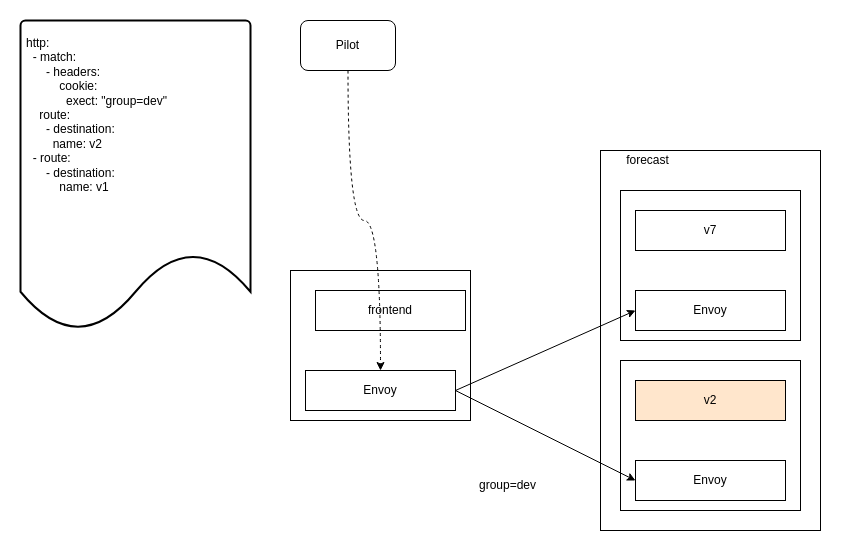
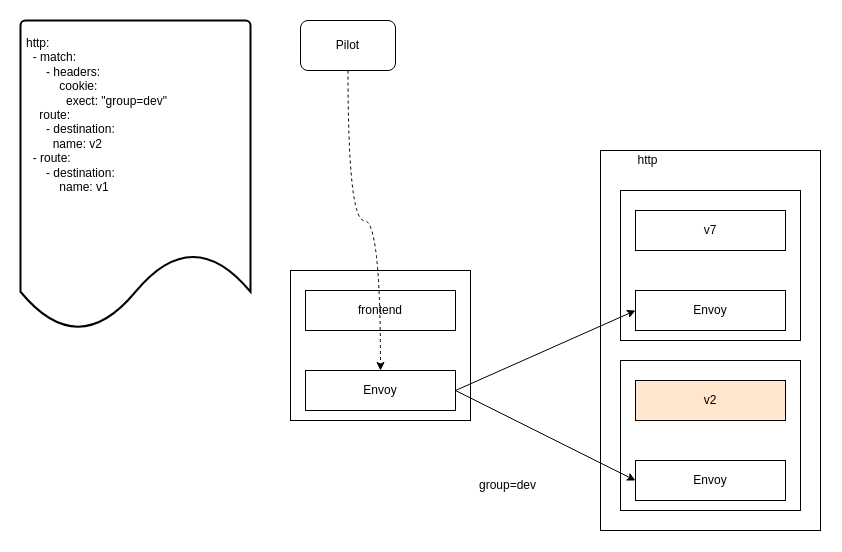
node "forecast": label "forecast" -> "http"
node "frontend": moved (391, 311) -> (381, 311)
